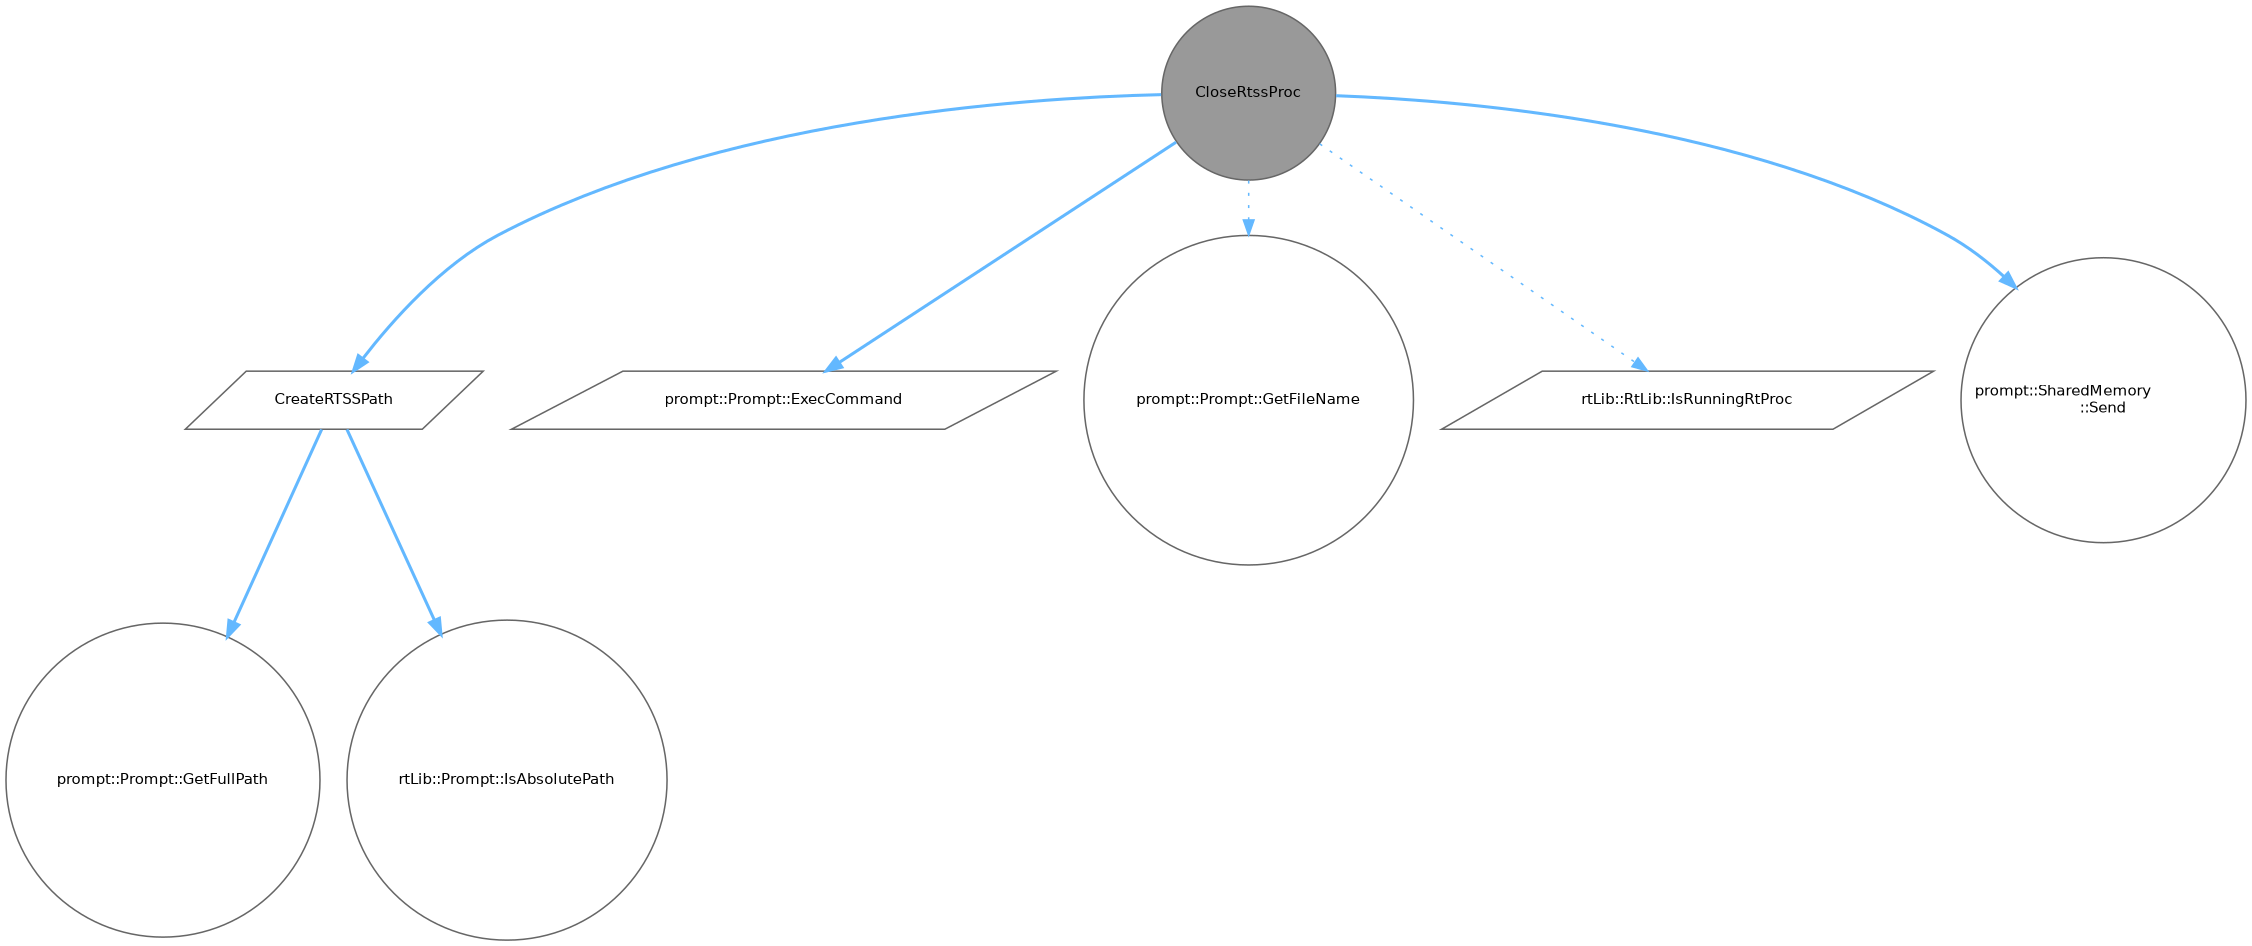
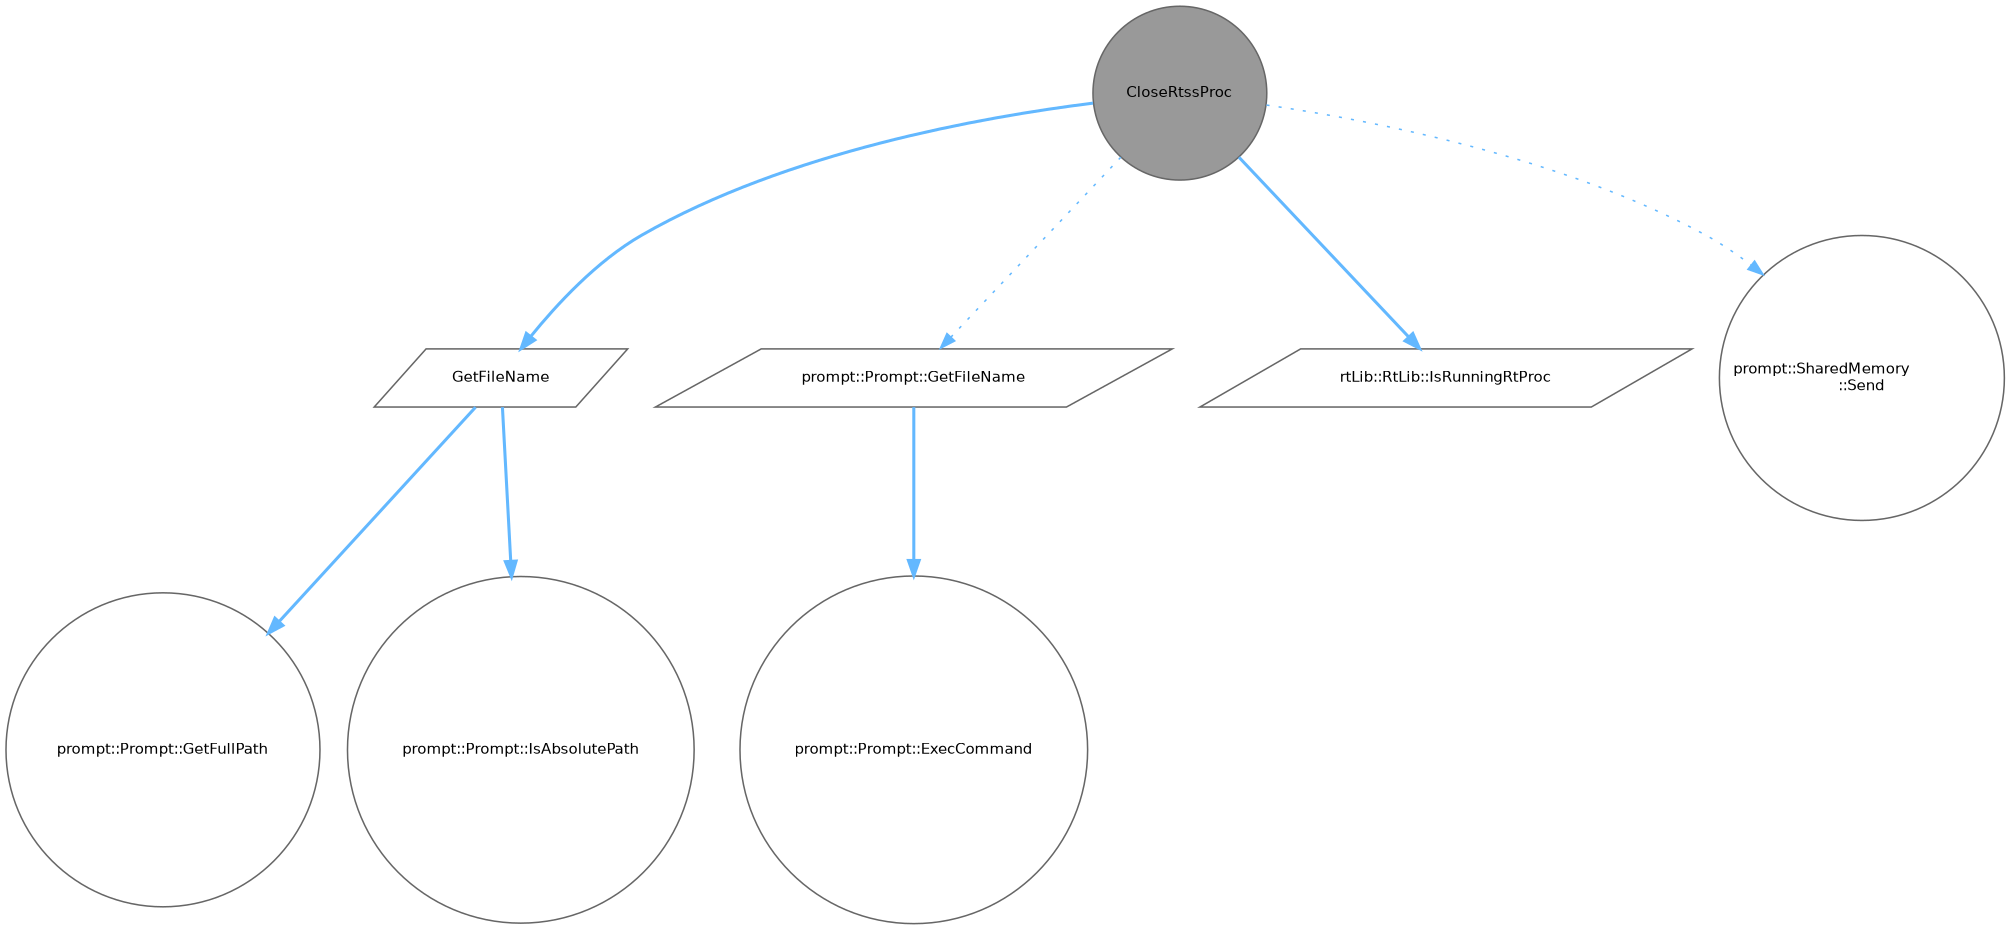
edge "CloseRtssProc" -> "prompt::SharedMemory ::Send": style bold -> dotted
edge "CloseRtssProc" -> "prompt::Prompt::ExecCommand": now "prompt::Prompt::GetFileName" -> "prompt::Prompt::ExecCommand"
edge "CloseRtssProc" -> "rtLib::RtLib::IsRunningRtProc": style dotted -> bold
node "CreateRTSSPath": label "CreateRTSSPath" -> "GetFileName"
node "prompt::Prompt::ExecCommand": shape parallelogram -> circle
node "prompt::Prompt::GetFileName": shape circle -> parallelogram
node "rtLib::Prompt::IsAbsolutePath": label "rtLib::Prompt::IsAbsolutePath" -> "prompt::Prompt::IsAbsolutePath"
